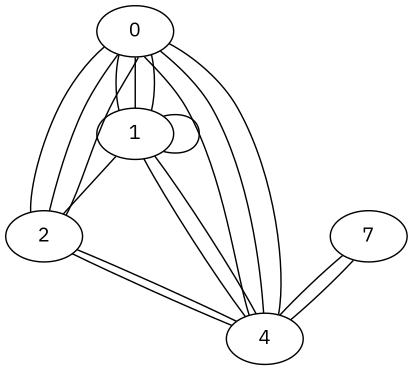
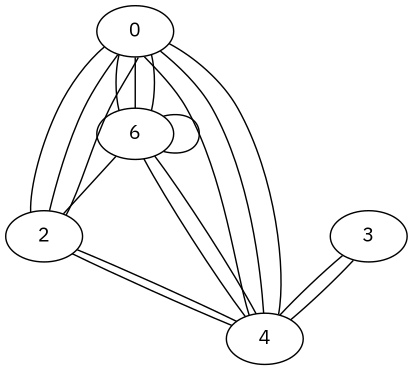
node "1": label "1" -> "6"
node "7": label "7" -> "3"
